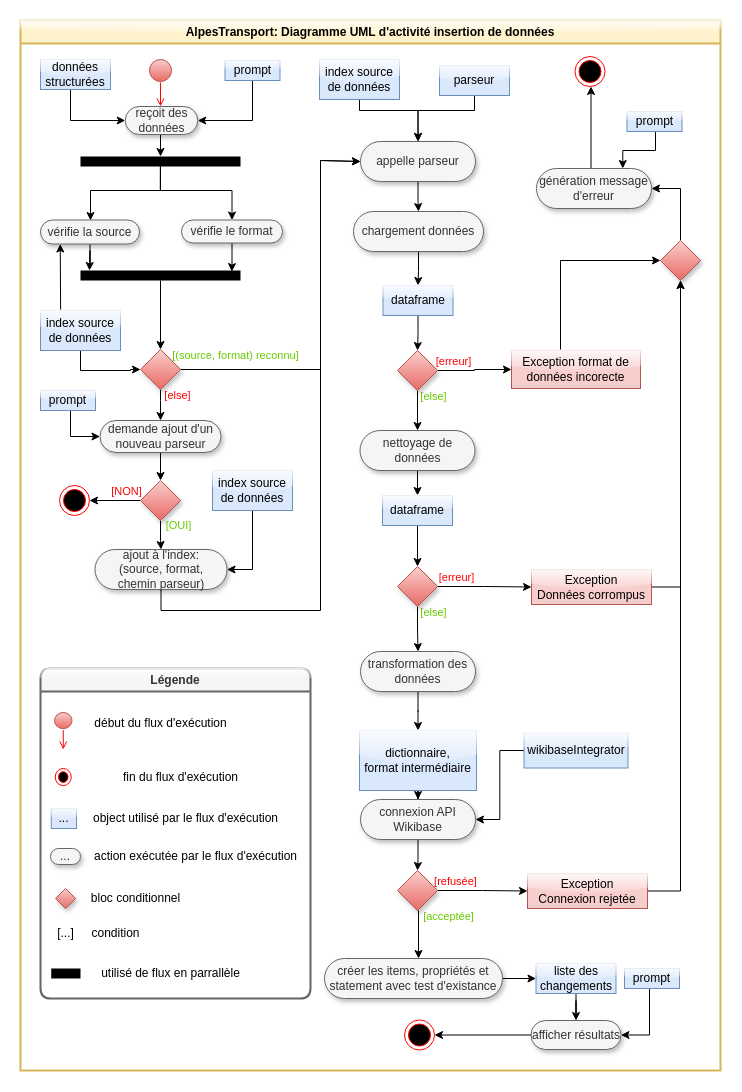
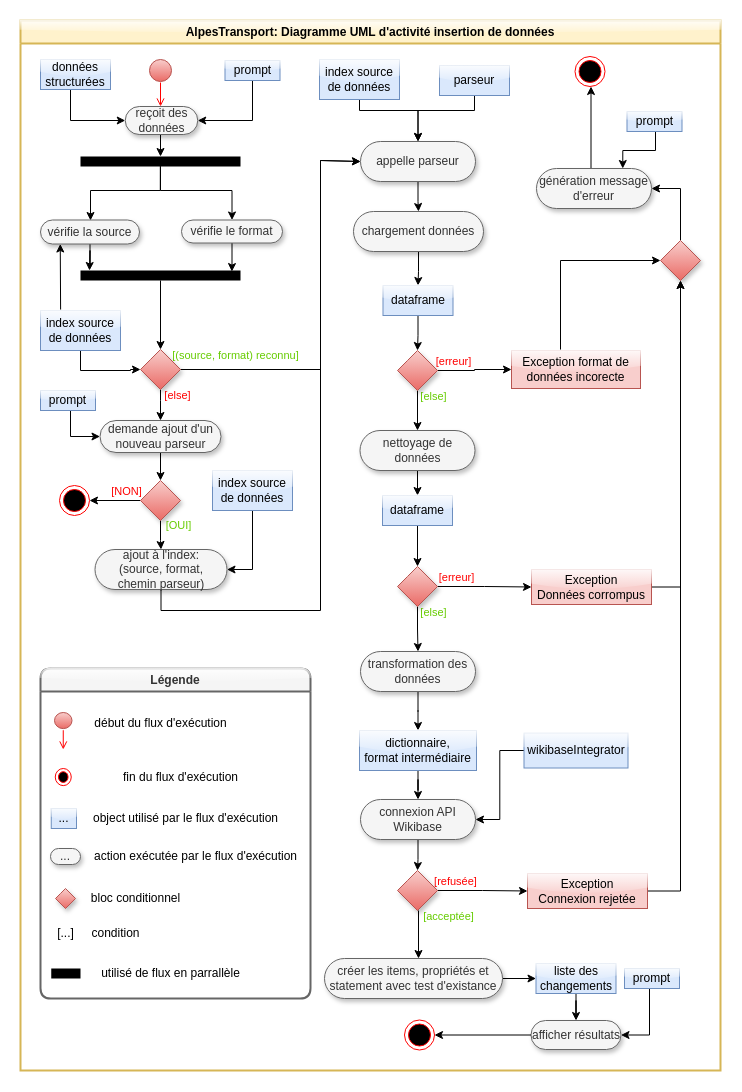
node "dictionnaire, format intermédiaire": size 117x60 -> 117x40
